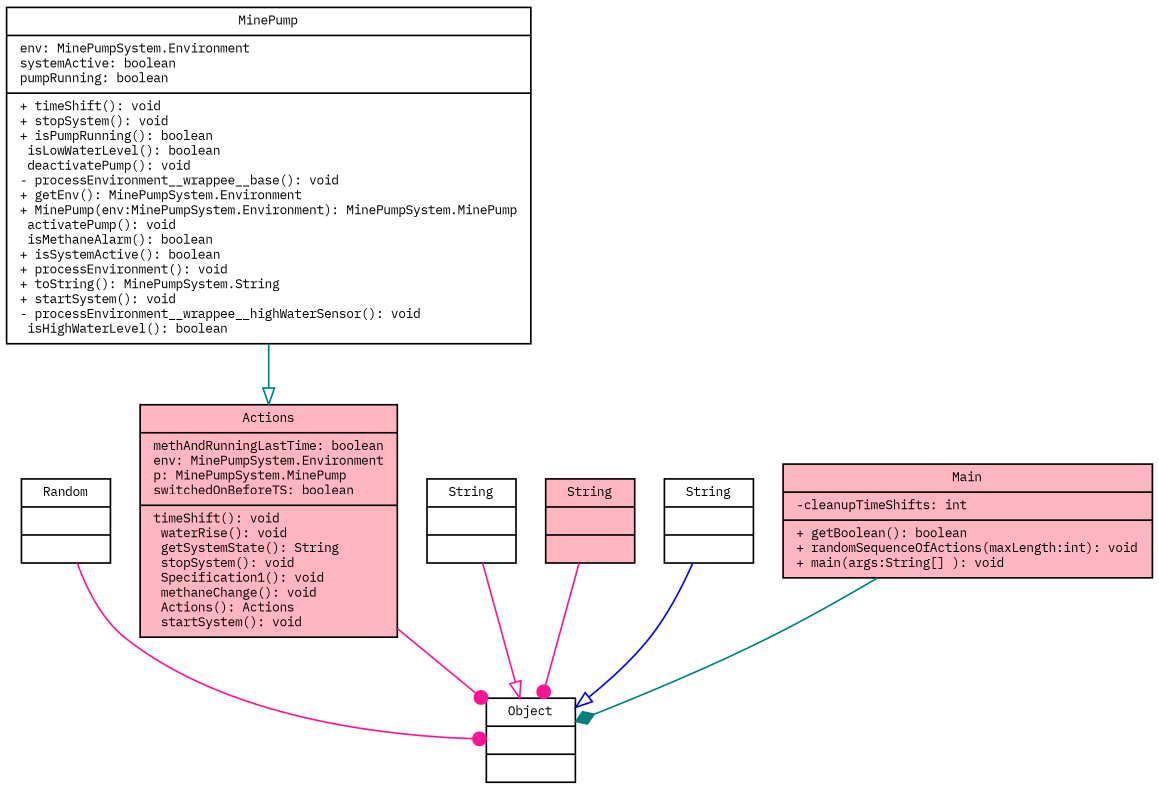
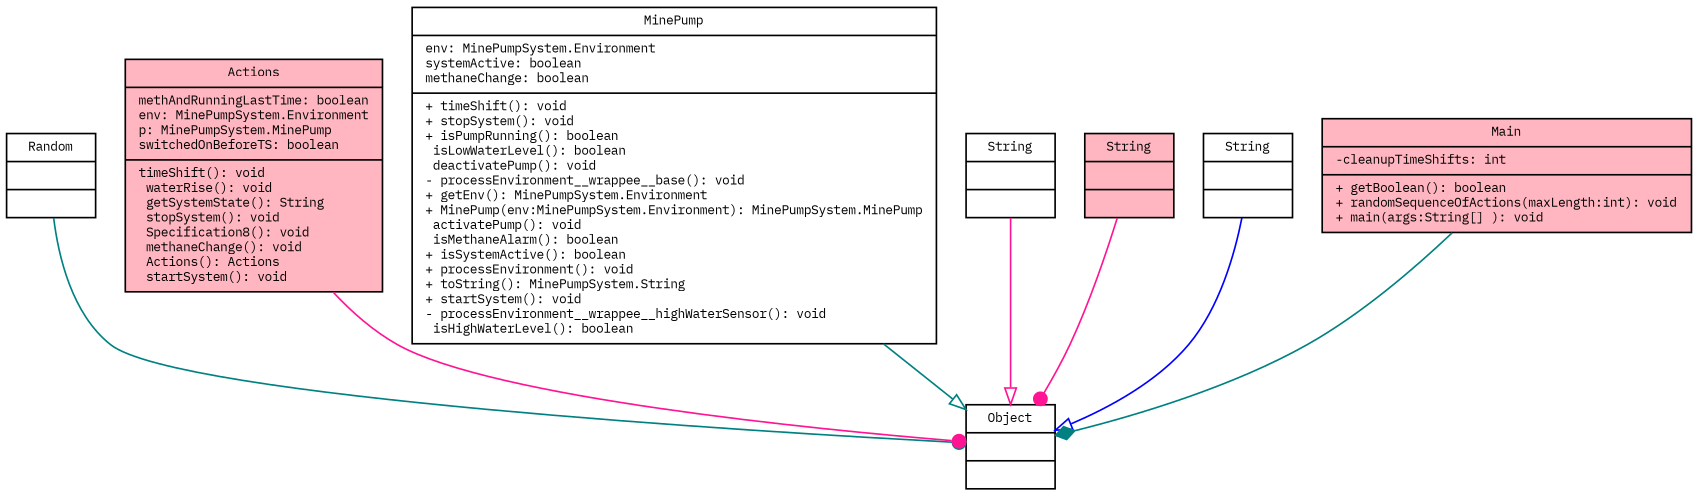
node "MinePump": text "pumpRunning: boolean" -> "methaneChange: boolean"
edge "MinePump" -> "Actions": now "MinePump" -> "Object"
node "Actions": text "Specification1(): void" -> "Specification8(): void"
edge "Random" -> "Object": color deeppink -> teal
